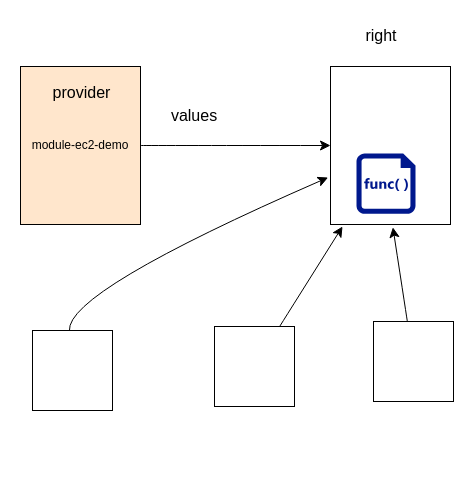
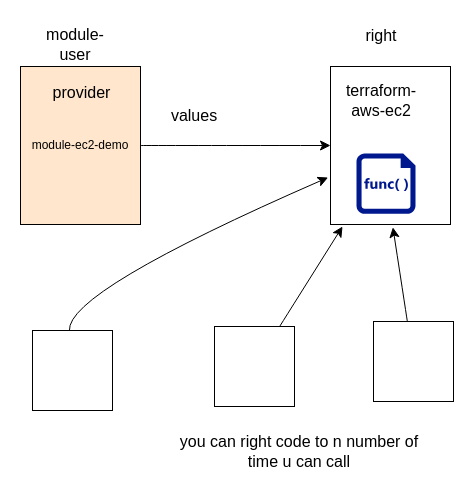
node "module-user": added
node "terraform-aws-ec2": added
node "you can right code to n number of time u can call": added
